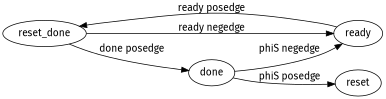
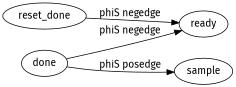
edge "ready" -> "reset_done": removed, label "ready posedge"
edge "reset_done" -> "ready": label "ready negedge" -> "phiS negedge"
edge "reset_done" -> "done": removed, label "done posedge"
node "reset": label "reset" -> "sample"
